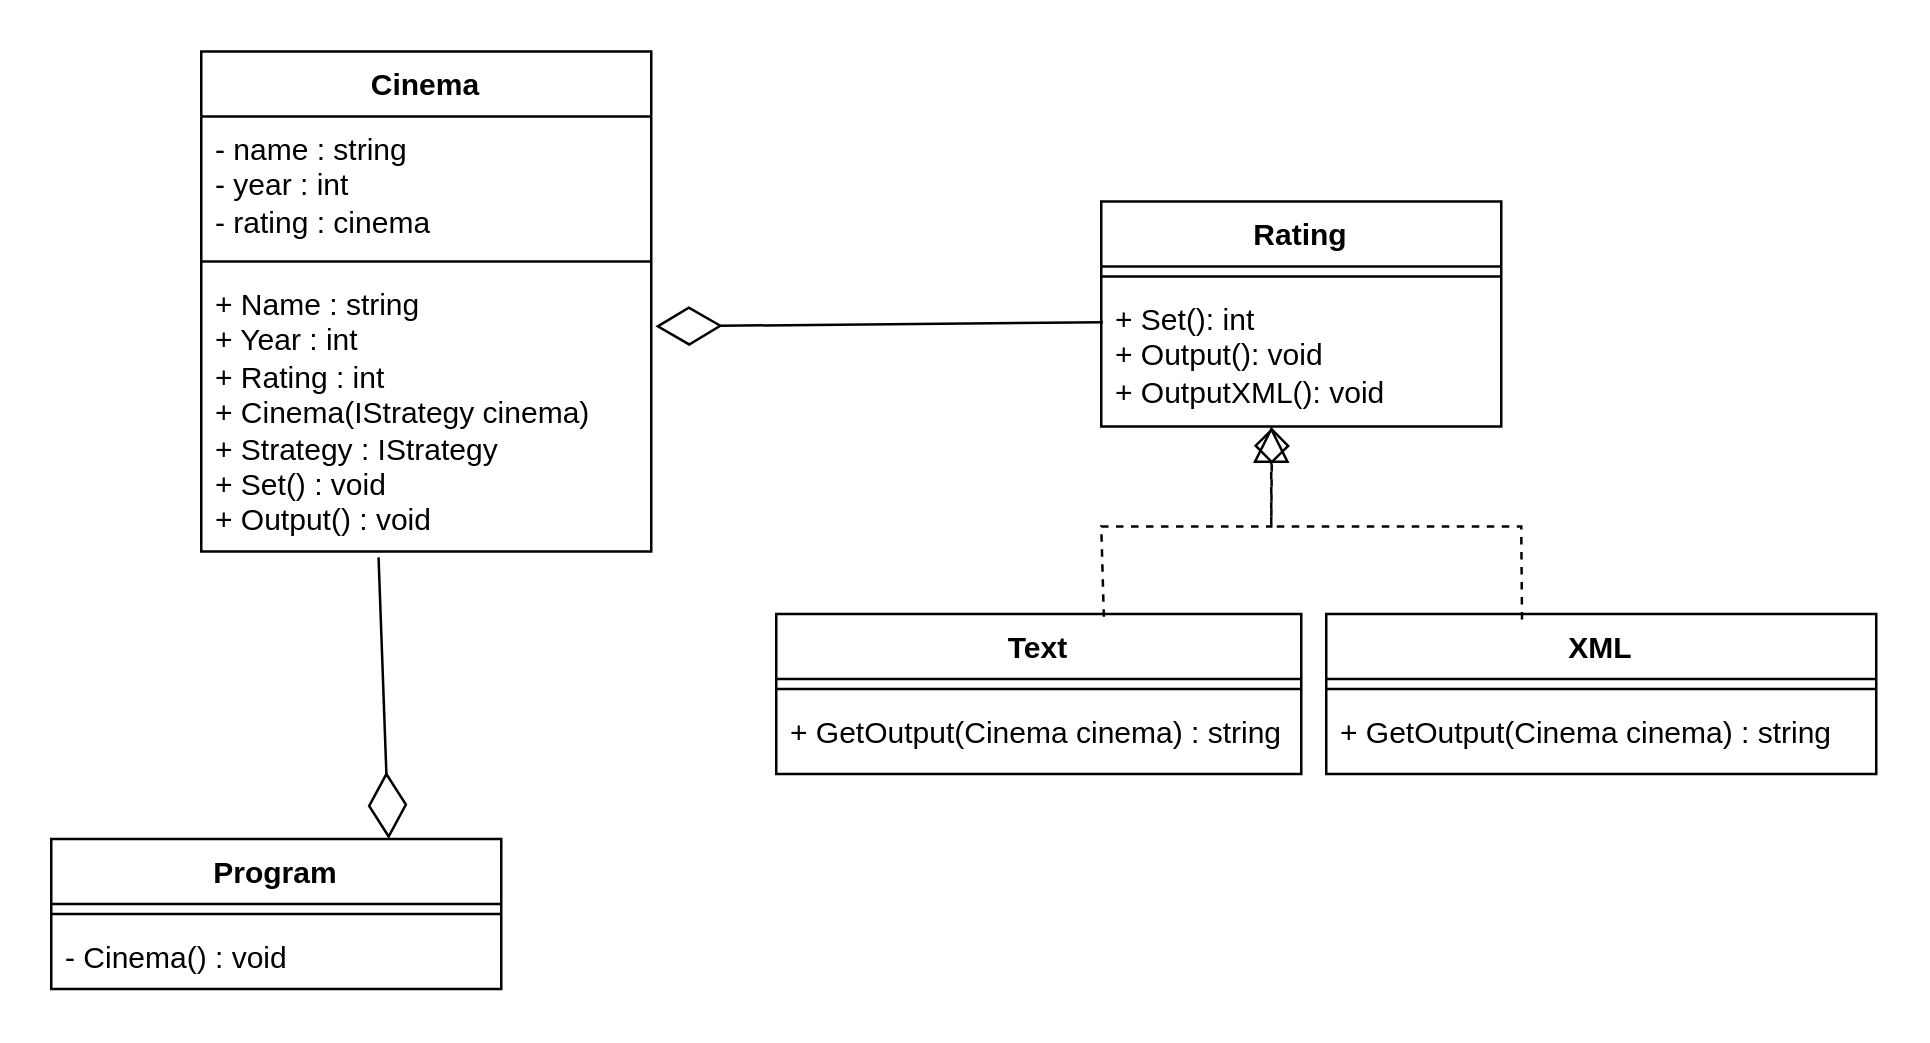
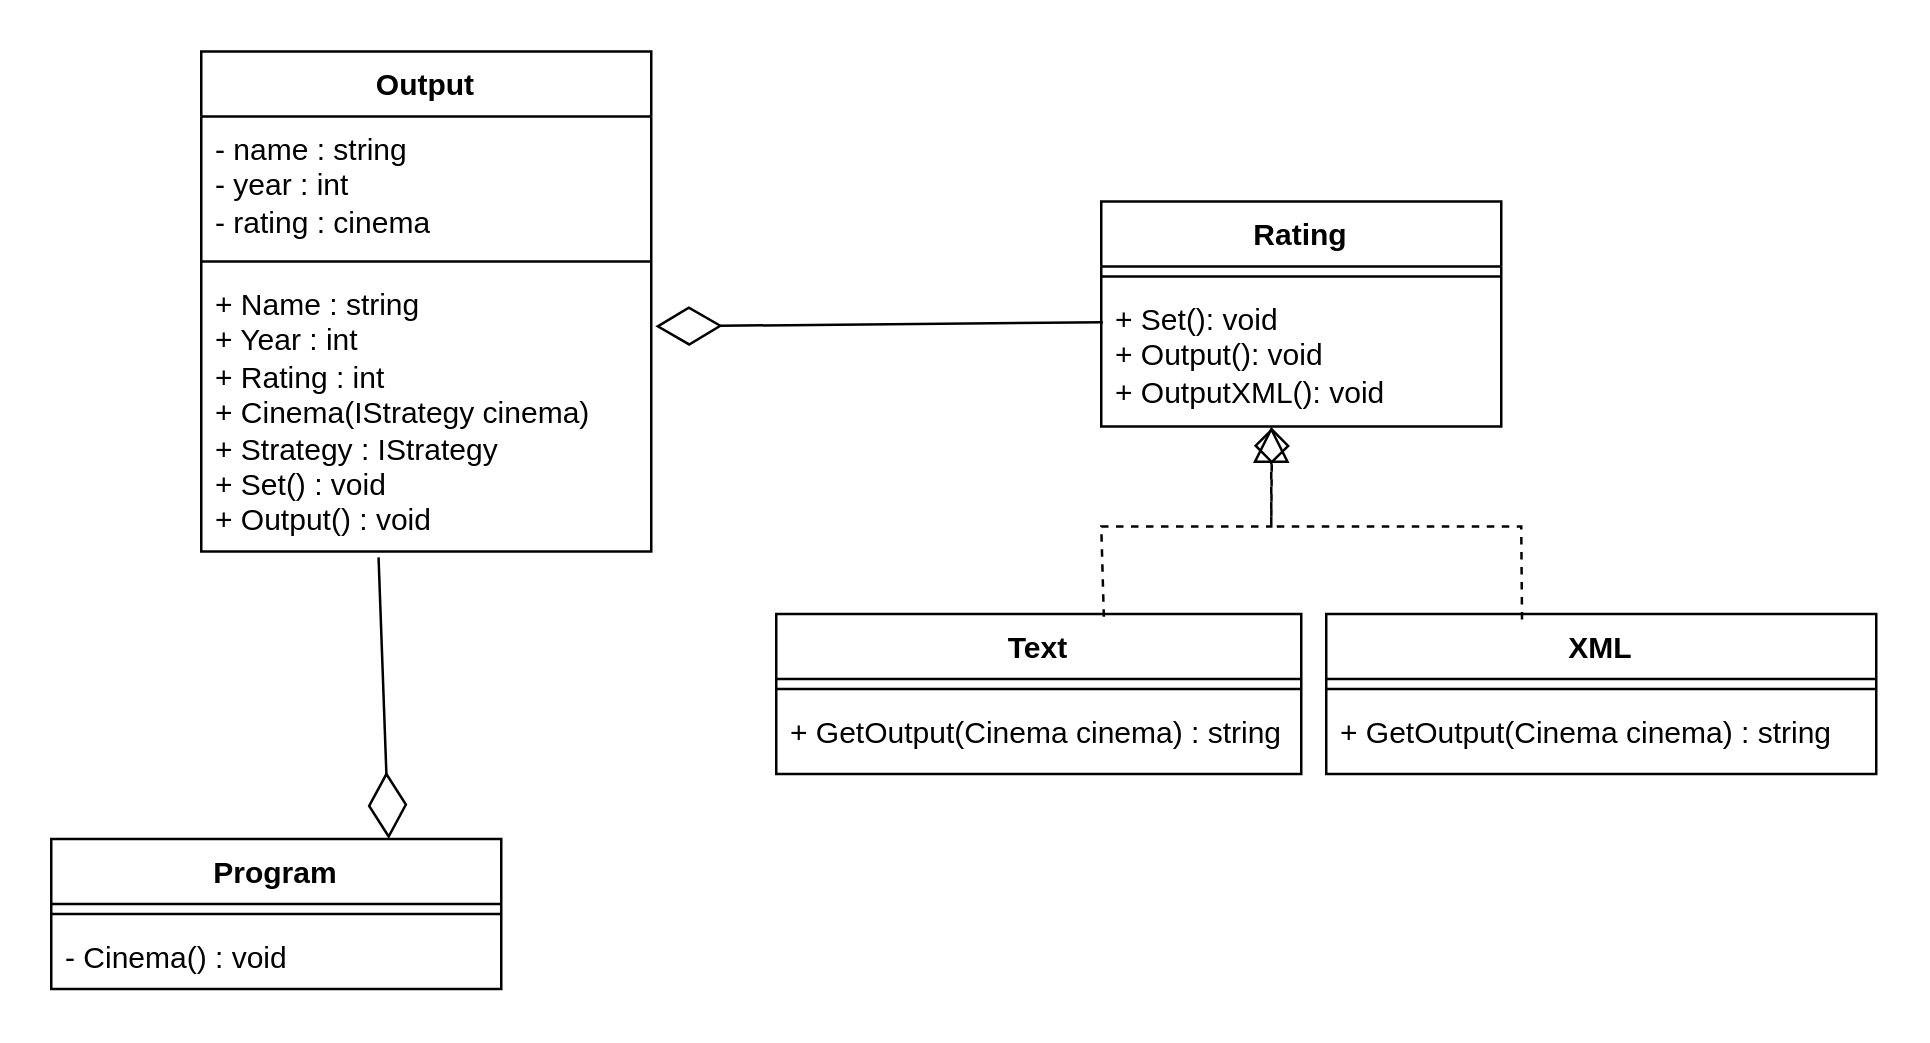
node "Cinema": label "Cinema" -> "Output"
node "+ Set(): int + Output(): void + OutputXML(): void": label "+ Set(): int + Output(): void + OutputXML(): void" -> "+ Set(): void + Output(): void + OutputXML(): void"
